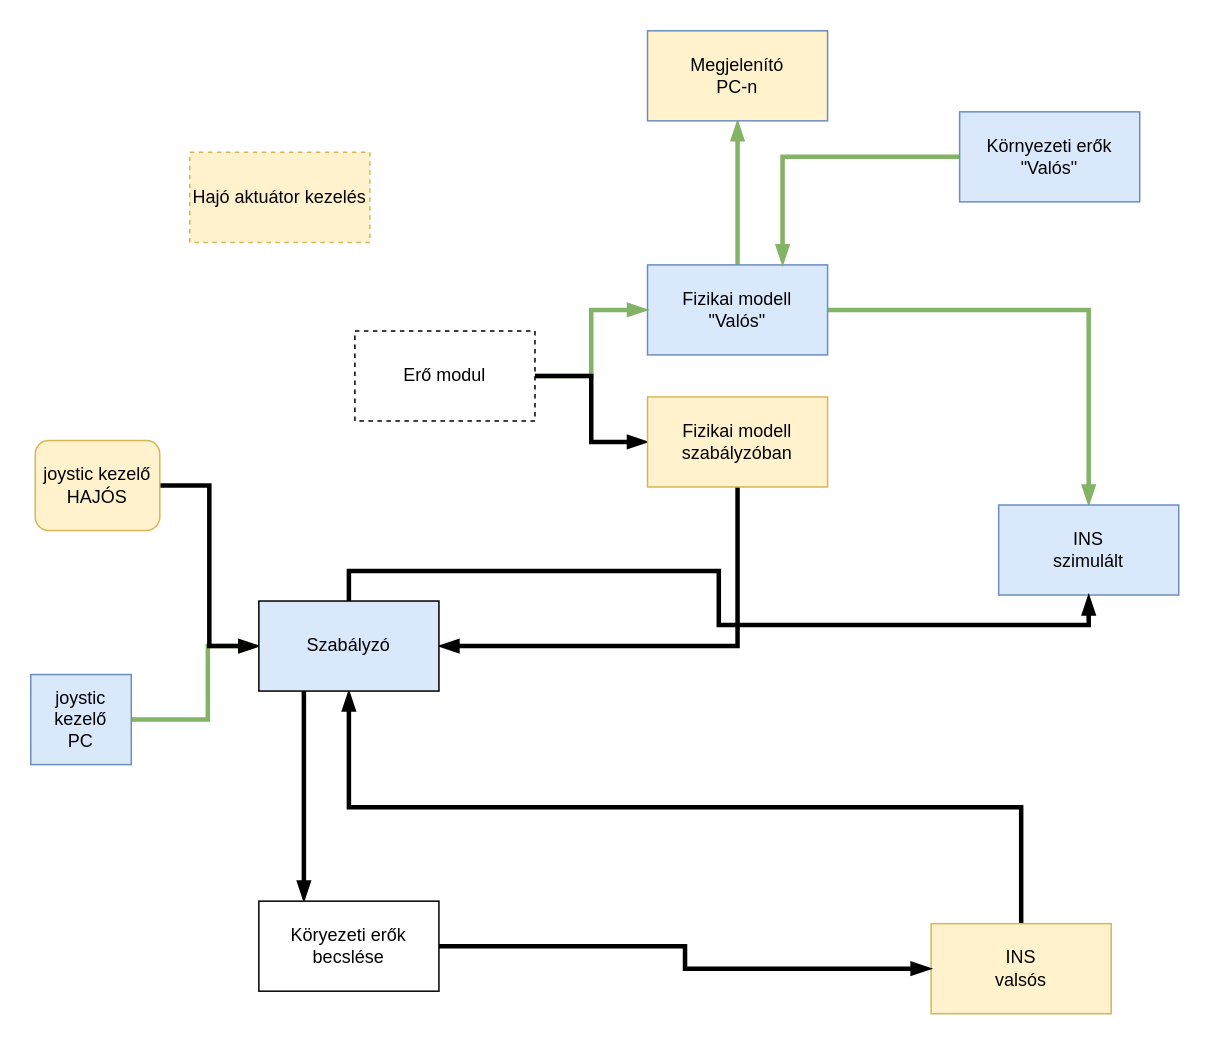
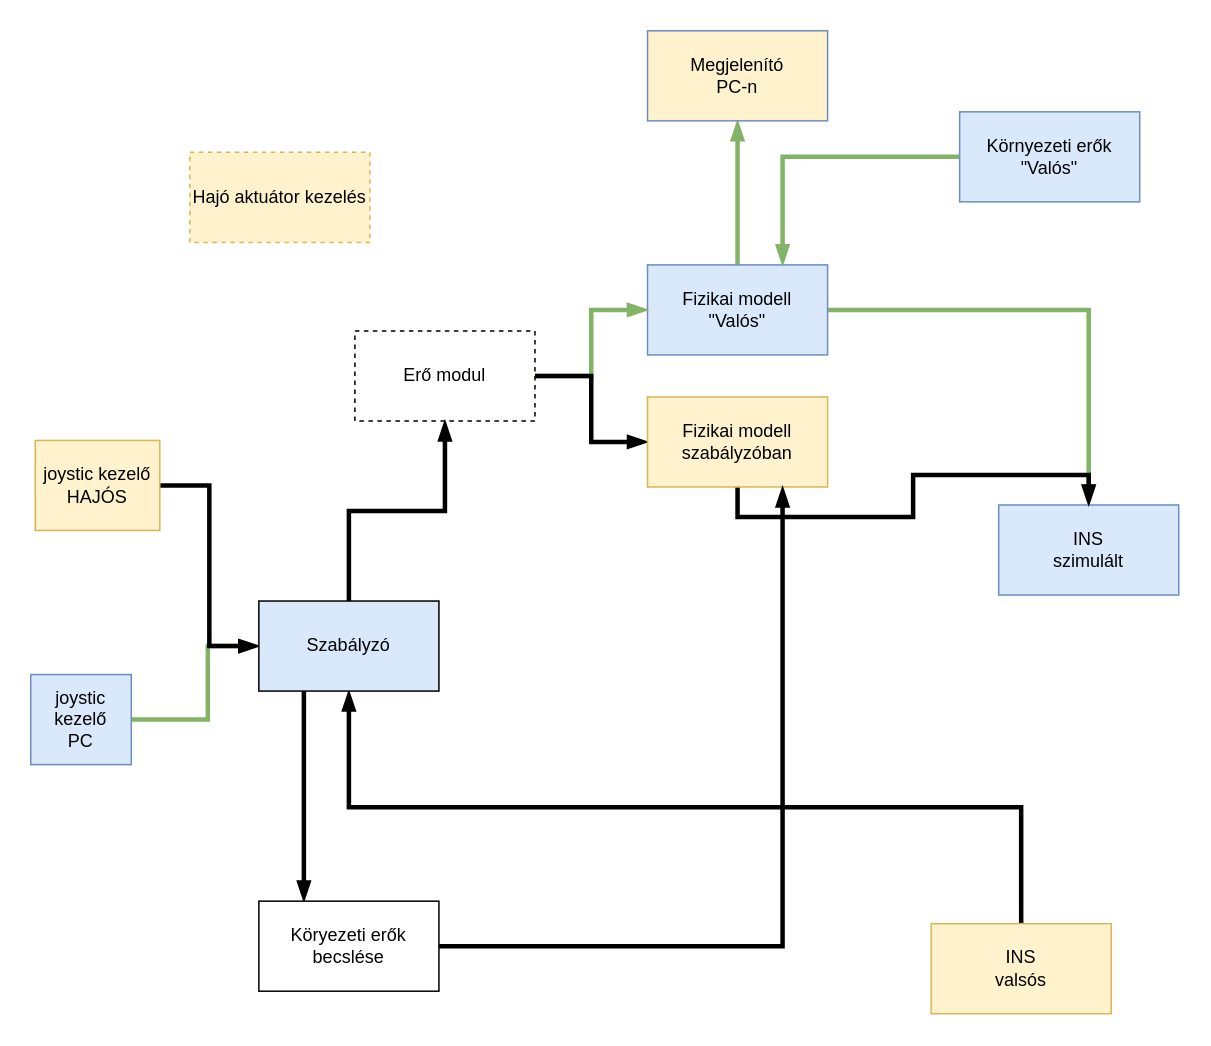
node "joystic kezelő HAJÓS": shape rounded rectangle -> rectangle
edge "Szabályzó" -> "INS szimulált": now "Szabályzó" -> "Erő modul"
edge "Fizikai modell szabályzóban" -> "Szabályzó": now "Fizikai modell szabályzóban" -> "INS szimulált"
edge "Köryezeti erők becslése" -> "INS valsós": now "Köryezeti erők becslése" -> "Fizikai modell szabályzóban"
